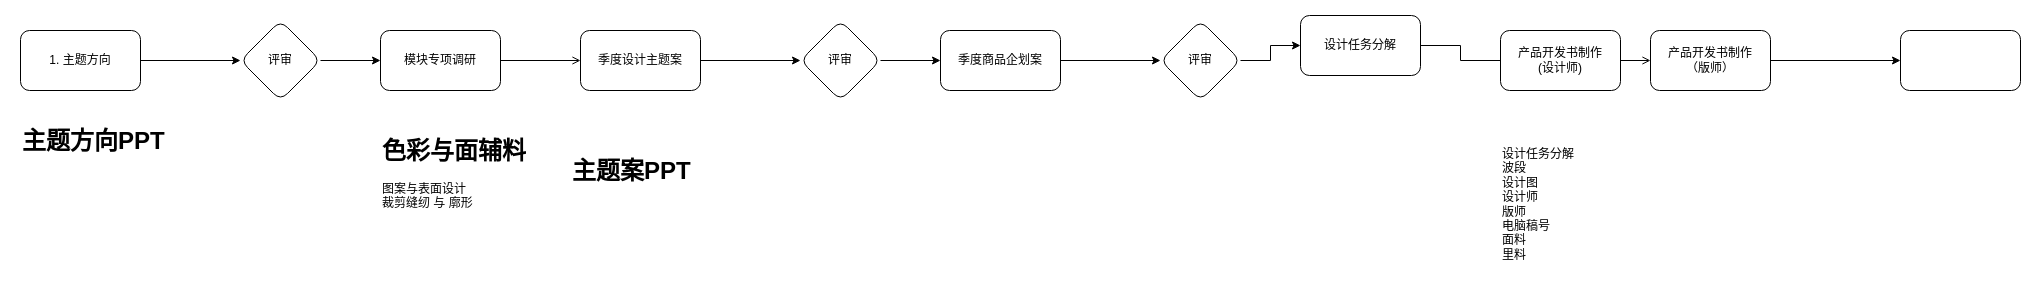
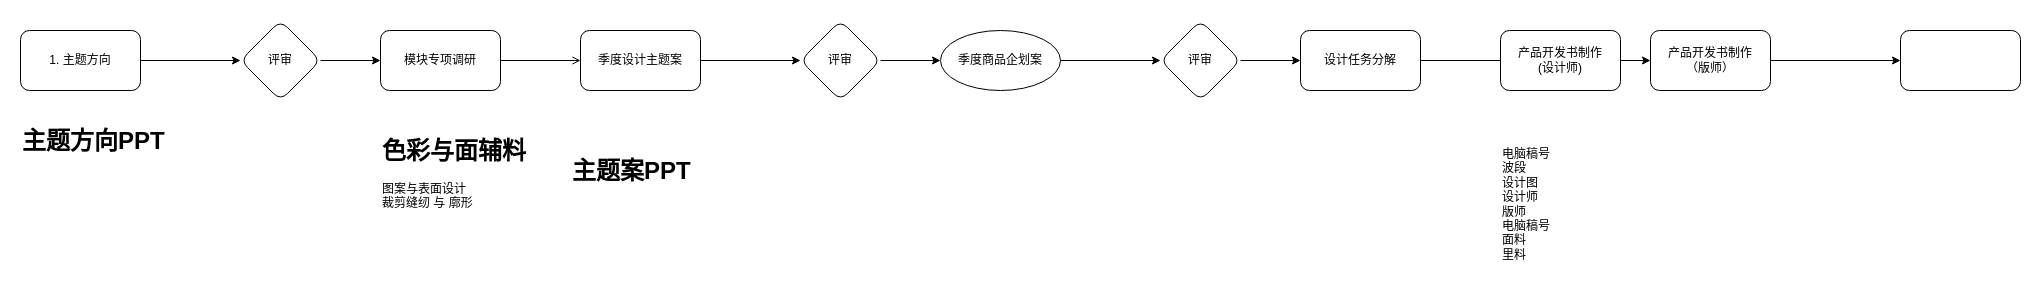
node "设计任务分解": moved (1361, 46) -> (1361, 61)
node "季度商品企划案": shape rounded rectangle -> ellipse
edge "产品开发书制作 (设计师)" -> "产品开发书制作 （版师）": arrowhead open -> classic
node "设计任务分解 波段 设计图 设计师 版师 电脑稿号 面料 里料": label "设计任务分解 波段 设计图 设计师 版师 电脑稿号 面料 里料" -> "电脑稿号 波段 设计图 设计师 版师 电脑稿号 面料 里料"
